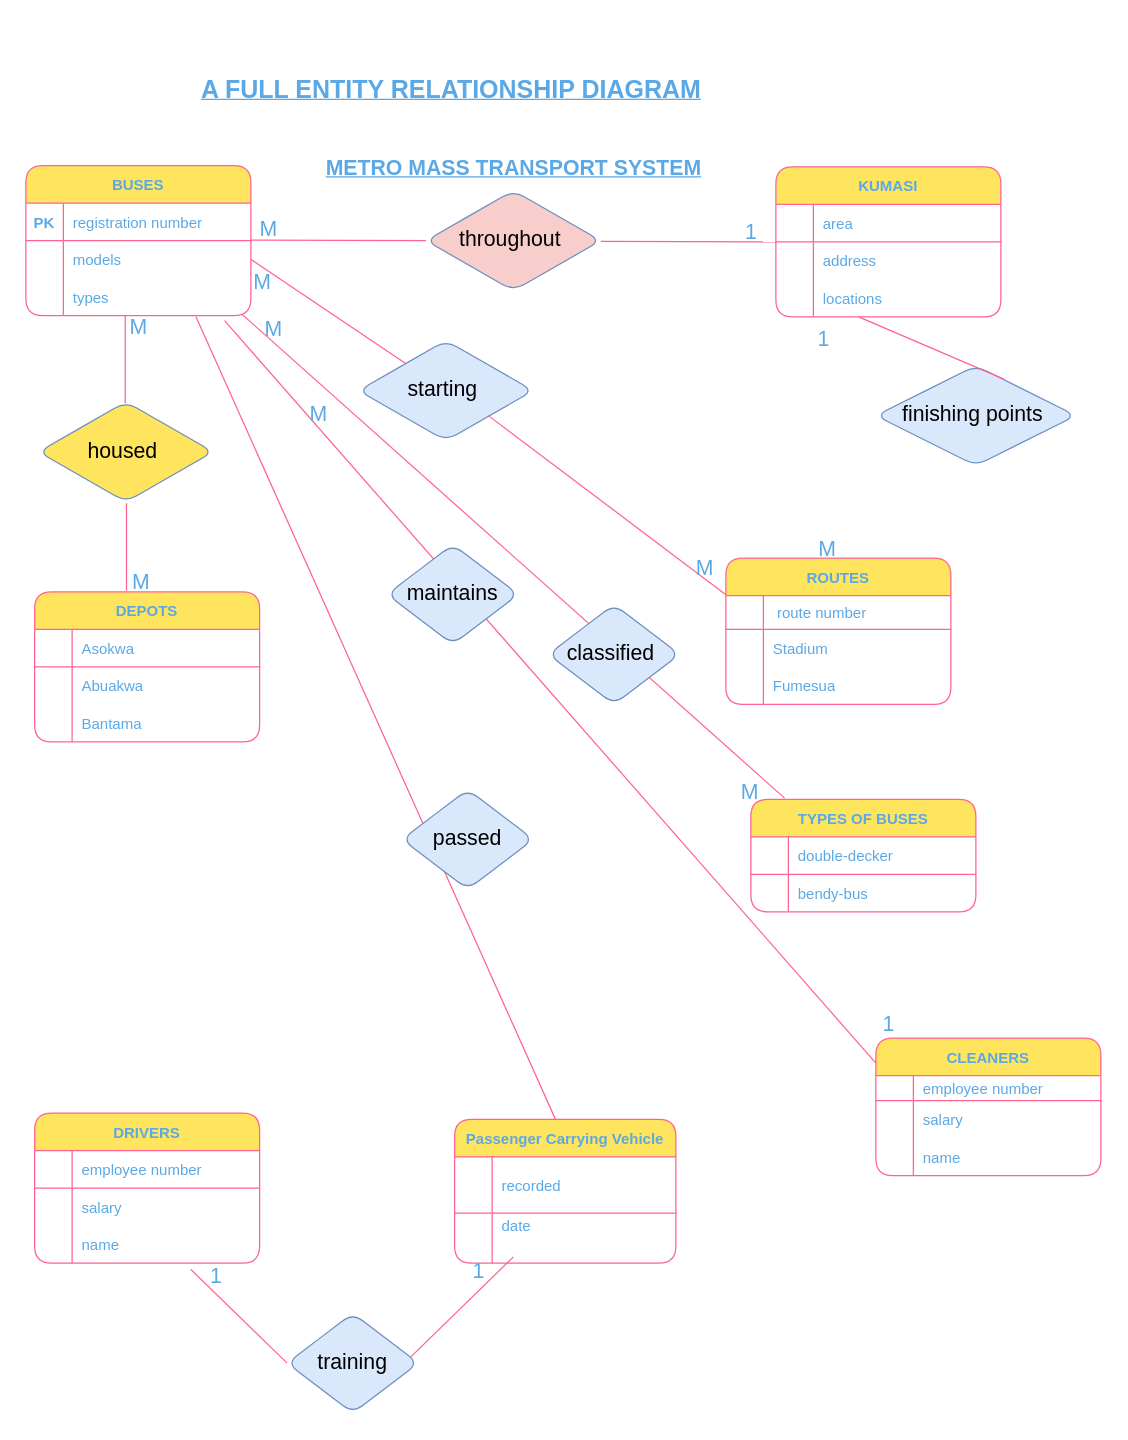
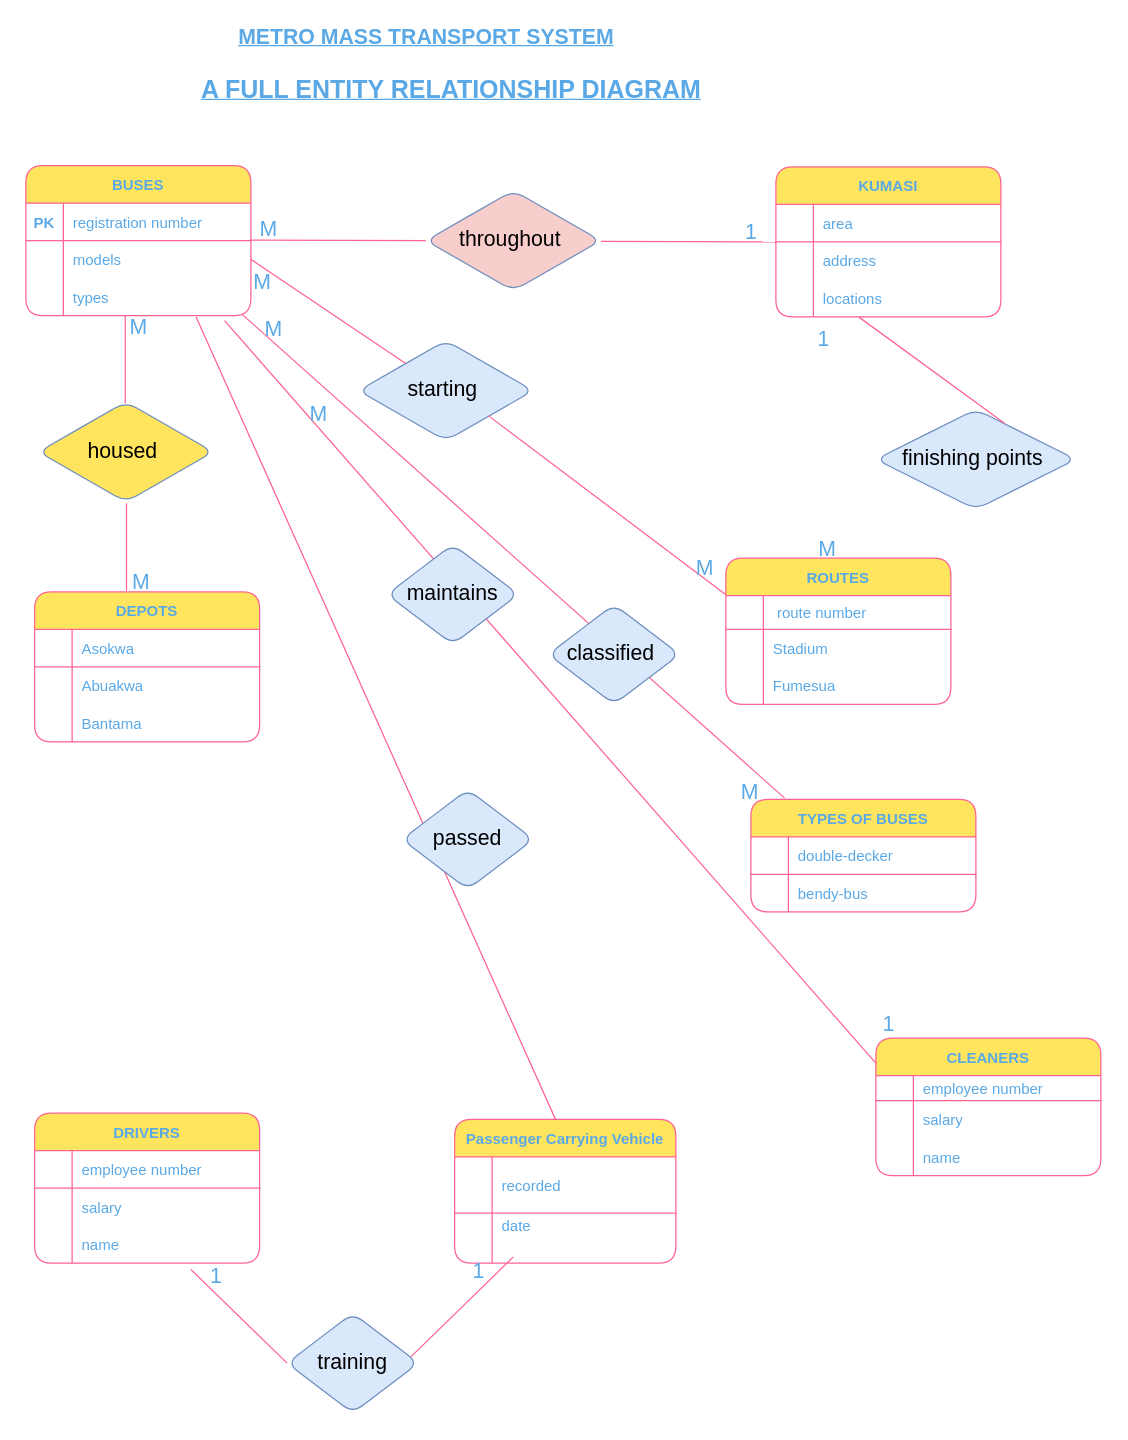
node "METRO MASS TRANSPORT SYSTEM": moved (513, 169) -> (426, 38)
node "finishing points": moved (976, 416) -> (976, 459)
